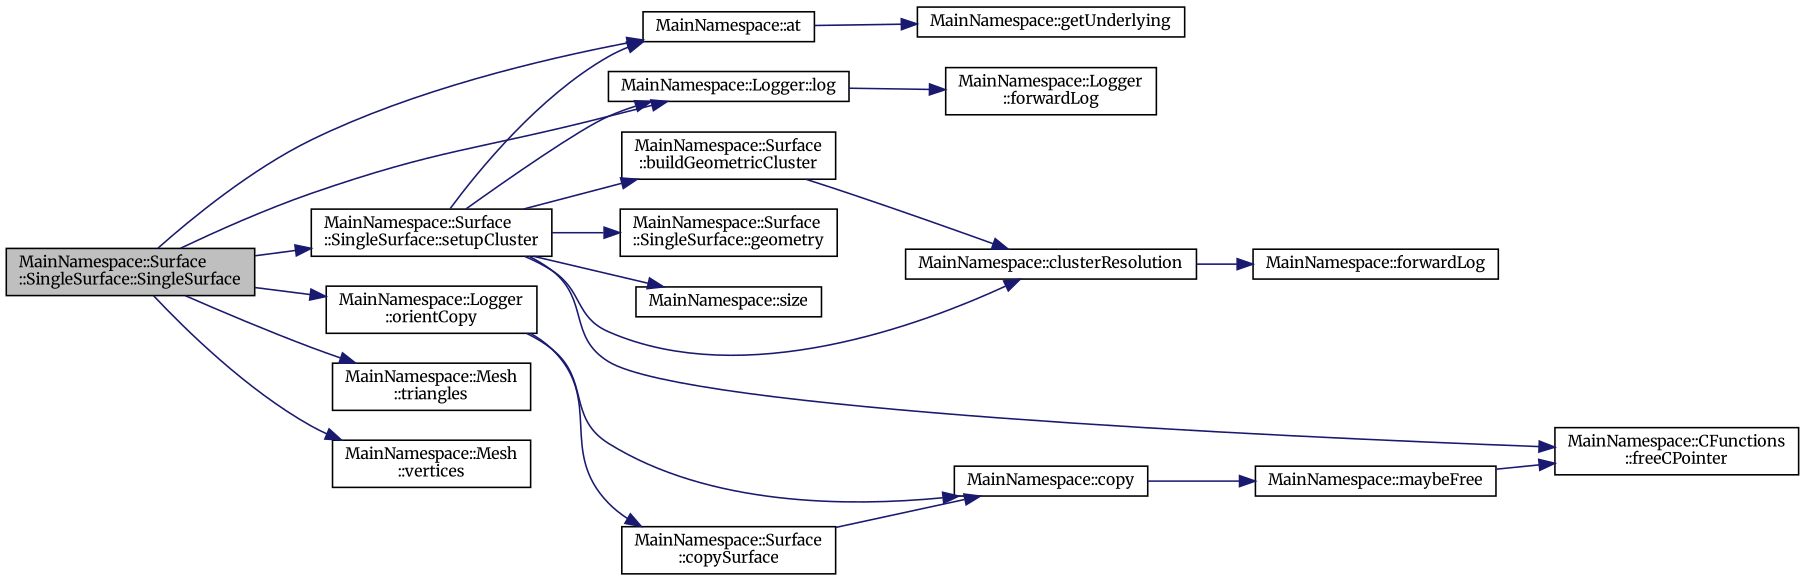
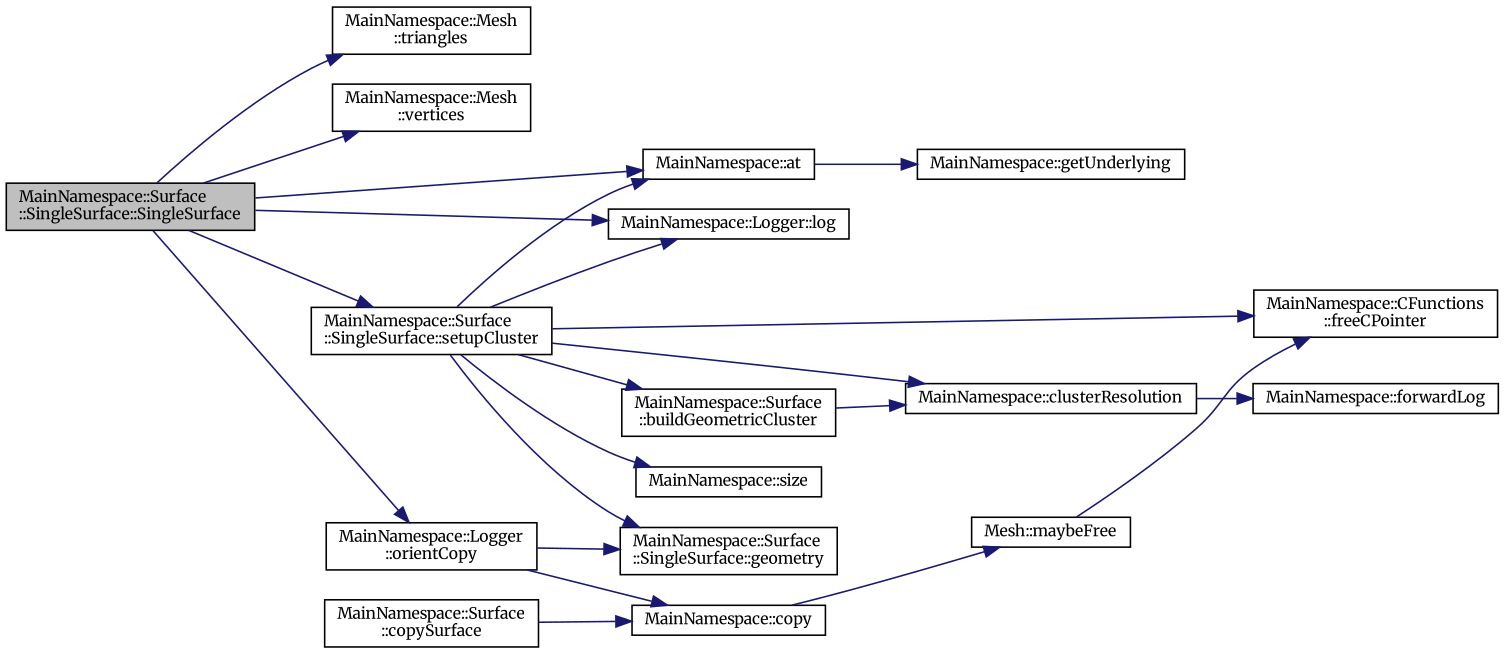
node "MainNamespace::Logger ::forwardLog": removed
edge "MainNamespace::Logger ::orientCopy" -> "MainNamespace::Surface ::copySurface": now "MainNamespace::Logger ::orientCopy" -> "MainNamespace::Surface ::SingleSurface::geometry"
node "MainNamespace::maybeFree": label "MainNamespace::maybeFree" -> "Mesh::maybeFree"
